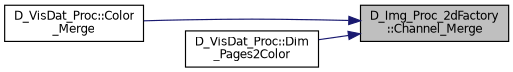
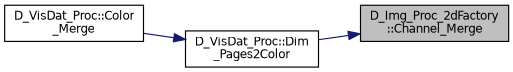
edge "D_VisDat_Proc::Color _Merge" -> "D_Img_Proc_2dFactory ::Channel_Merge": now "D_VisDat_Proc::Color _Merge" -> "D_VisDat_Proc::Dim _Pages2Color"
